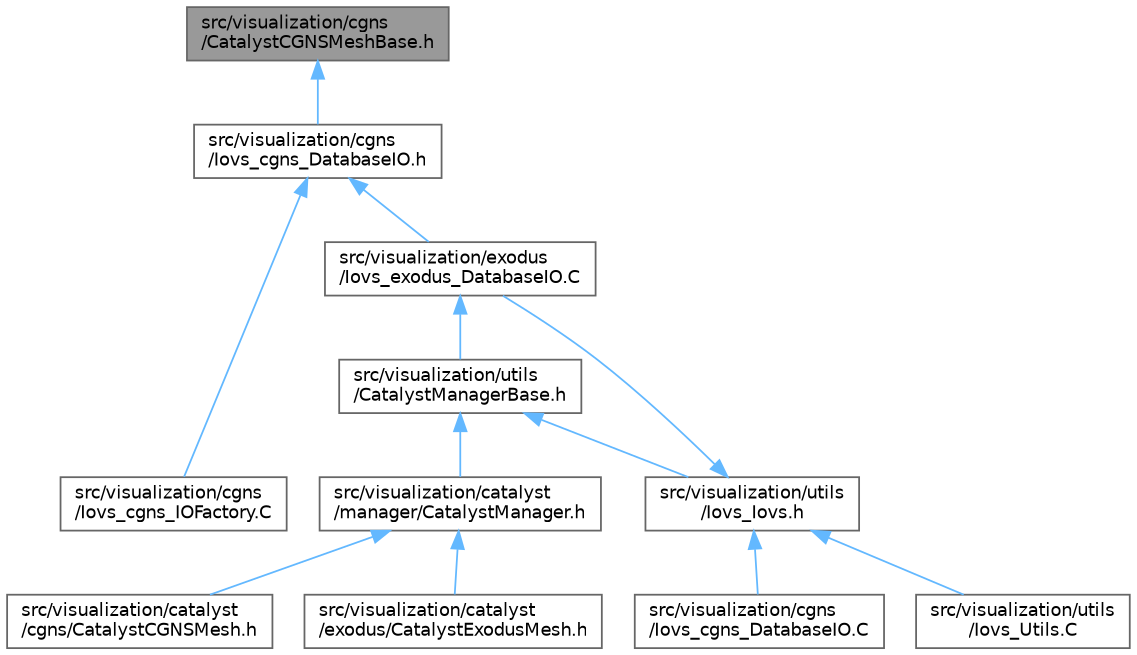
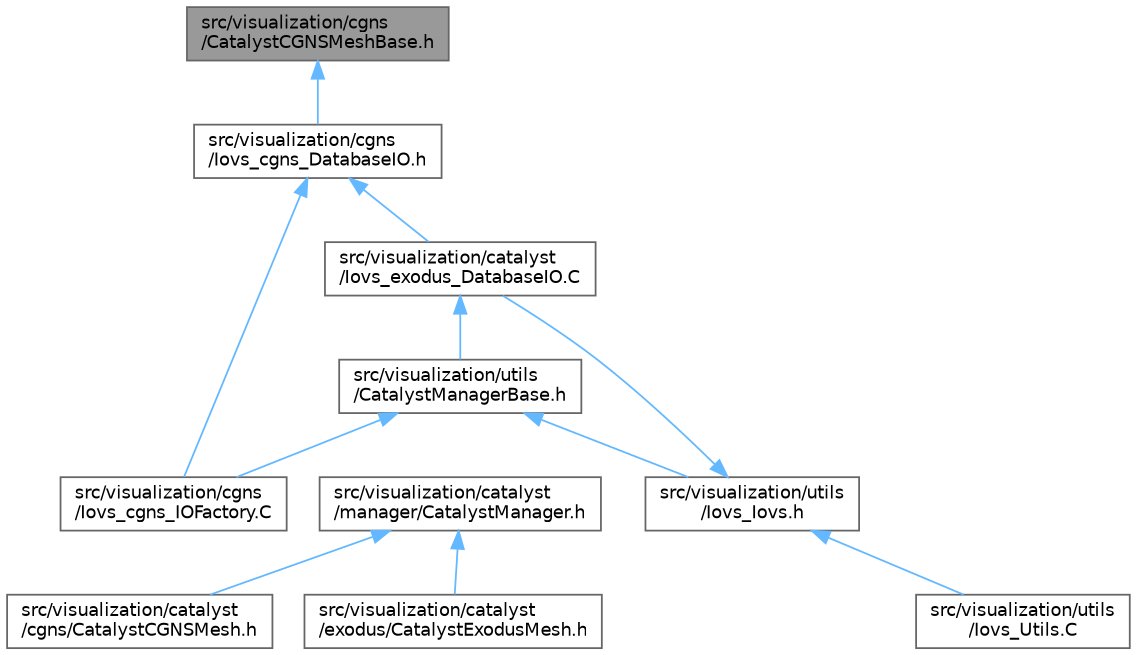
node "src/visualization/exodus /Iovs_exodus_DatabaseIO.C": label "src/visualization/exodus /Iovs_exodus_DatabaseIO.C" -> "src/visualization/catalyst /Iovs_exodus_DatabaseIO.C"
edge "src/visualization/catalyst /manager/CatalystManager.h" -> "src/visualization/utils /CatalystManagerBase.h": now "src/visualization/cgns /Iovs_cgns_IOFactory.C" -> "src/visualization/utils /CatalystManagerBase.h"
node "src/visualization/cgns /Iovs_cgns_DatabaseIO.C": removed
